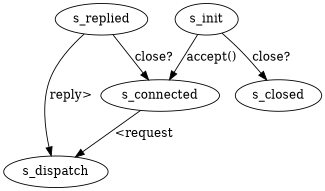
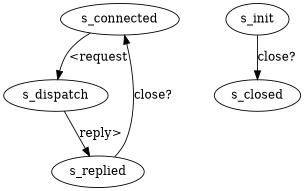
edge "s_init" -> "s_connected": removed, label "accept()"
edge "s_replied" -> "s_dispatch": reversed
